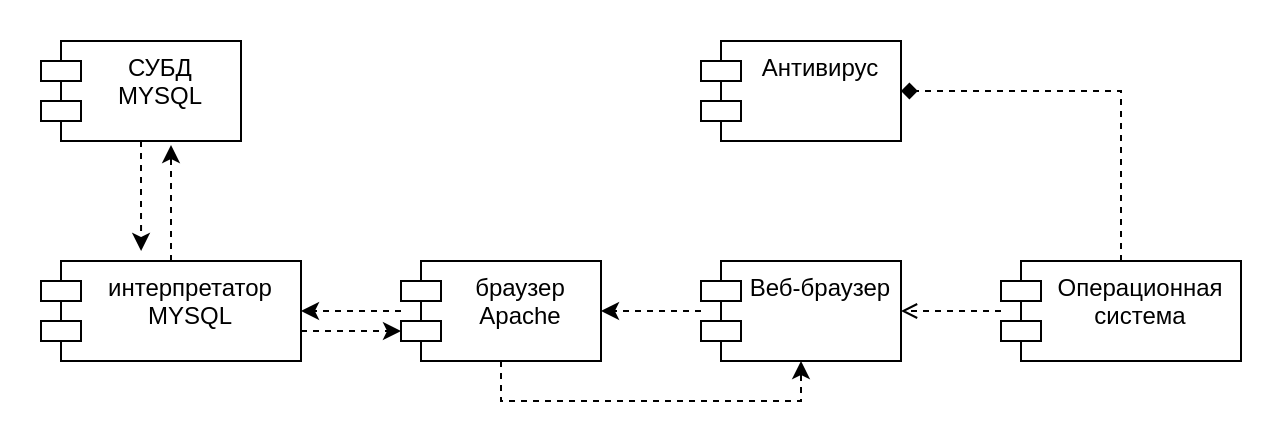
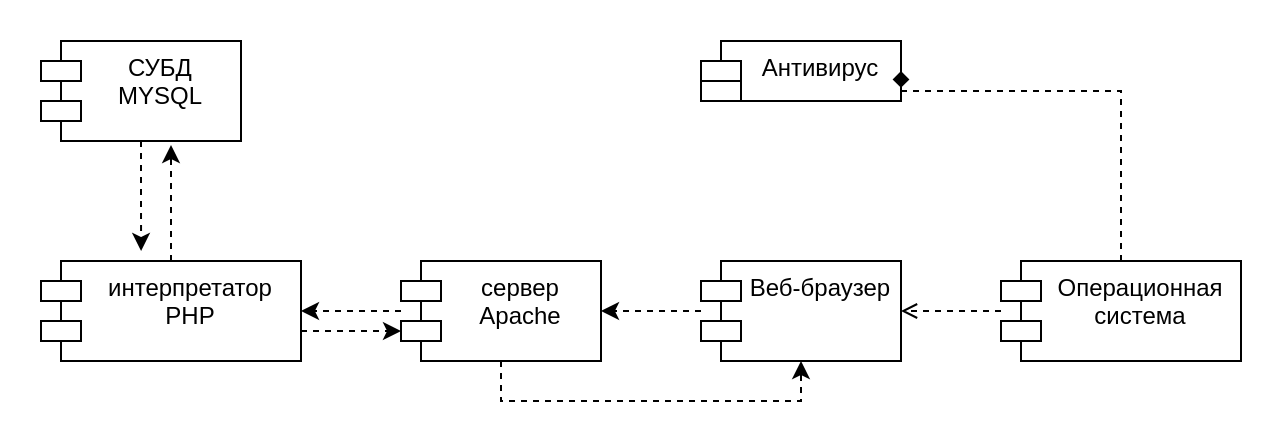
node "Антивирус": size 200x100 -> 200x60
node "интерпретатор MYSQL": label "интерпретатор MYSQL" -> "интерпретатор PHP"
node "браузер Apache": label "браузер Apache" -> "сервер Apache"
